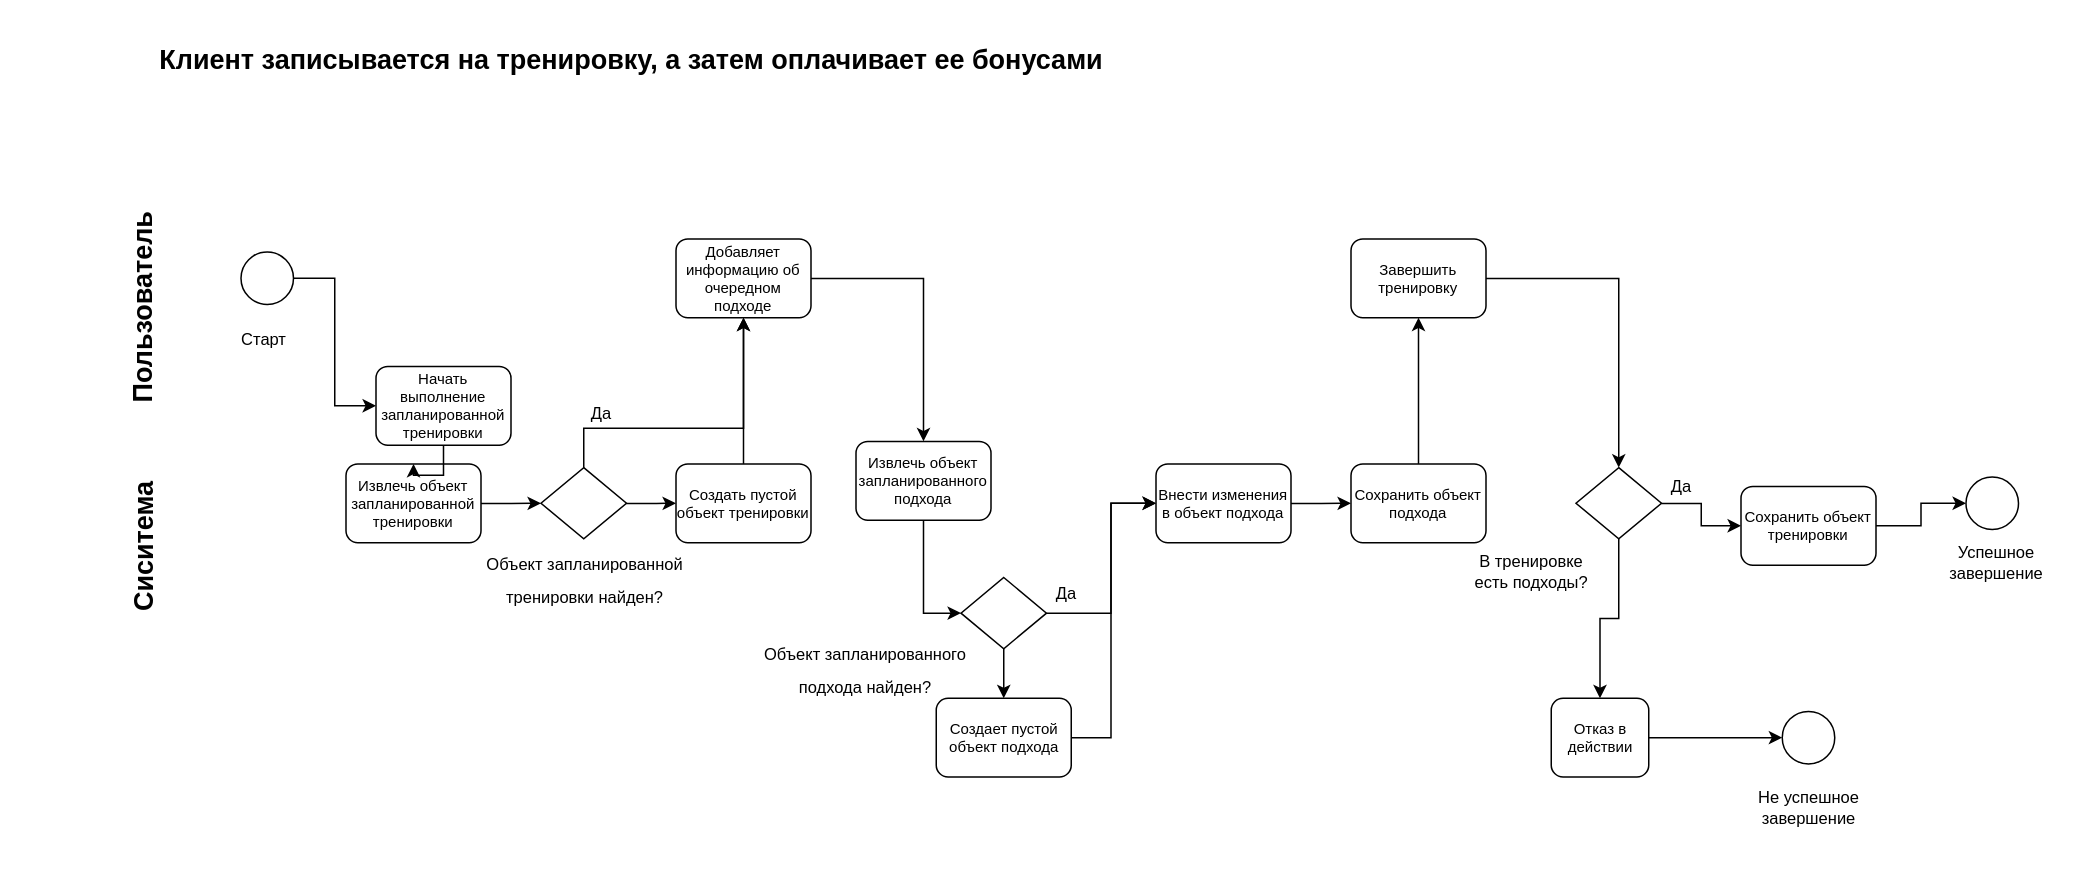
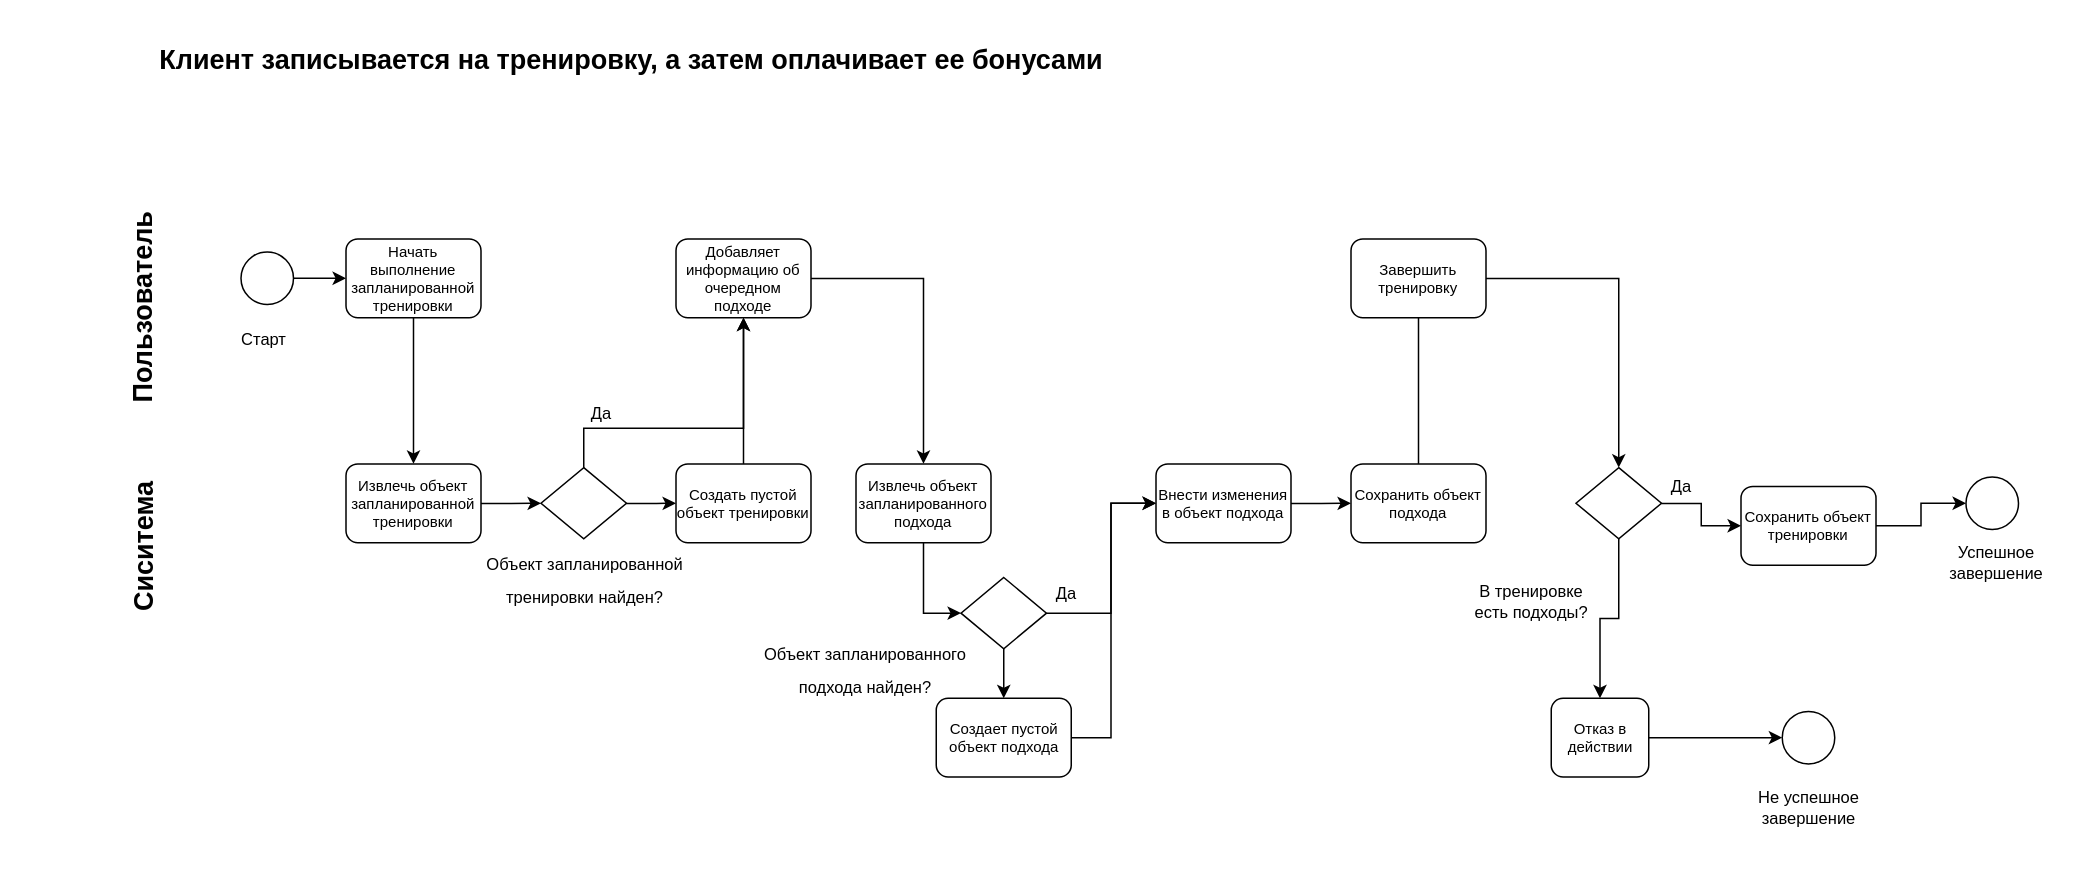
edge "Сохранить объект подхода" -> "Завершить тренировку": arrowhead classic -> none
node "Начать выполнение запланированной тренировки": moved (443, 406) -> (413, 278)
node "Извлечь объект запланированного подхода": moved (923, 481) -> (923, 503)
node "В тренировке есть подходы?": moved (1531, 573) -> (1531, 603)
